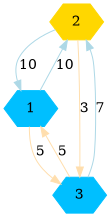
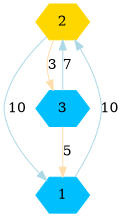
edge "1" -> "3": removed, label "5"
